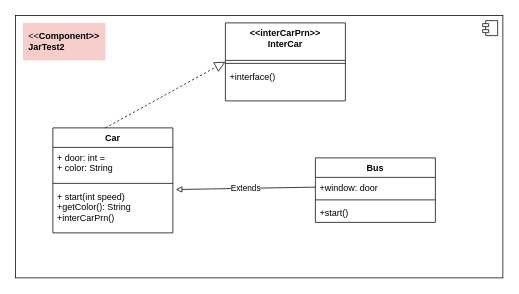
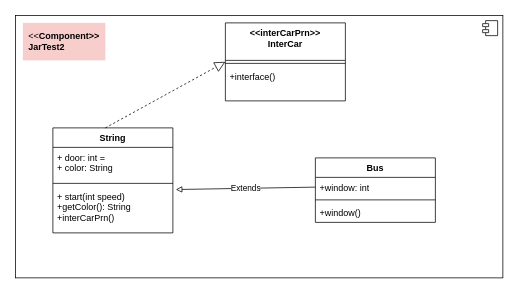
node "Car": label "Car" -> "String"
node "+window: door": label "+window: door" -> "+window: int"
node "+start()": label "+start()" -> "+window()"
